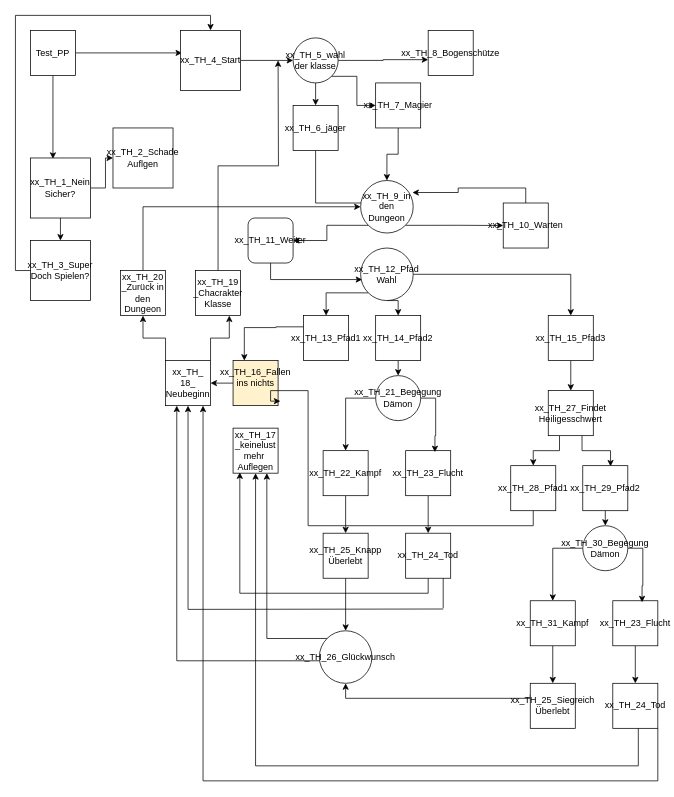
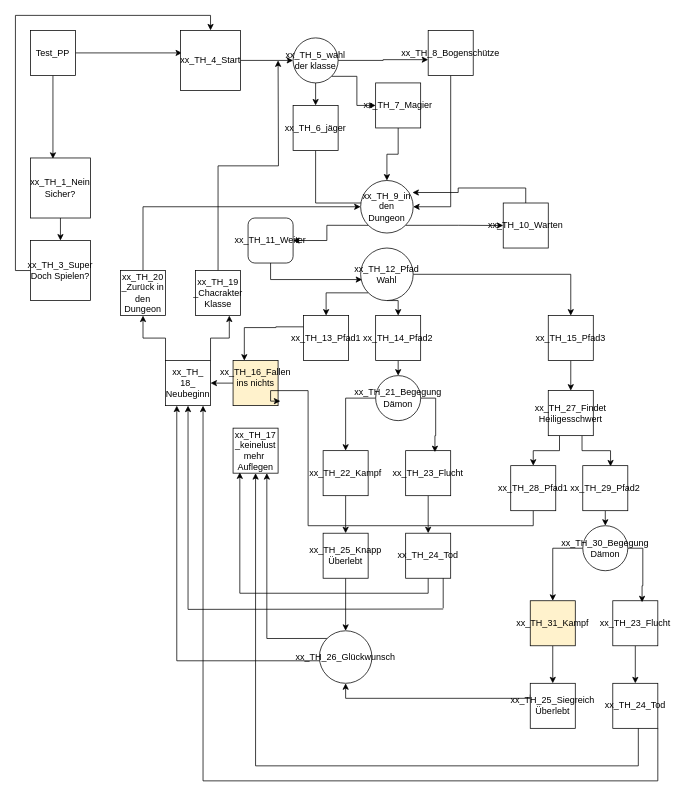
edge "xx_TH_8_Bogenschütze" -> "xx_TH_9_in den Dungeon": added
node "xx_TH_2_Schade Auflgen": removed
edge "xx_TH_1_Nein Sicher?" -> "xx_TH_2_Schade Auflgen": removed
node "xx_TH_31_Kampf": fillcolor #ffffff -> #fff2cc
